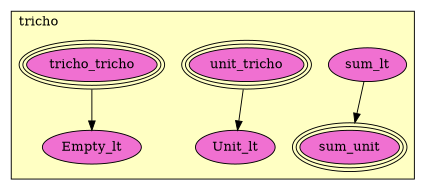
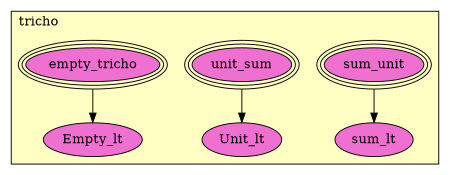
node "tricho_tricho": label "tricho_tricho" -> "empty_tricho"
node "unit_tricho": label "unit_tricho" -> "unit_sum"
edge "sum_lt" -> "sum_unit": reversed
